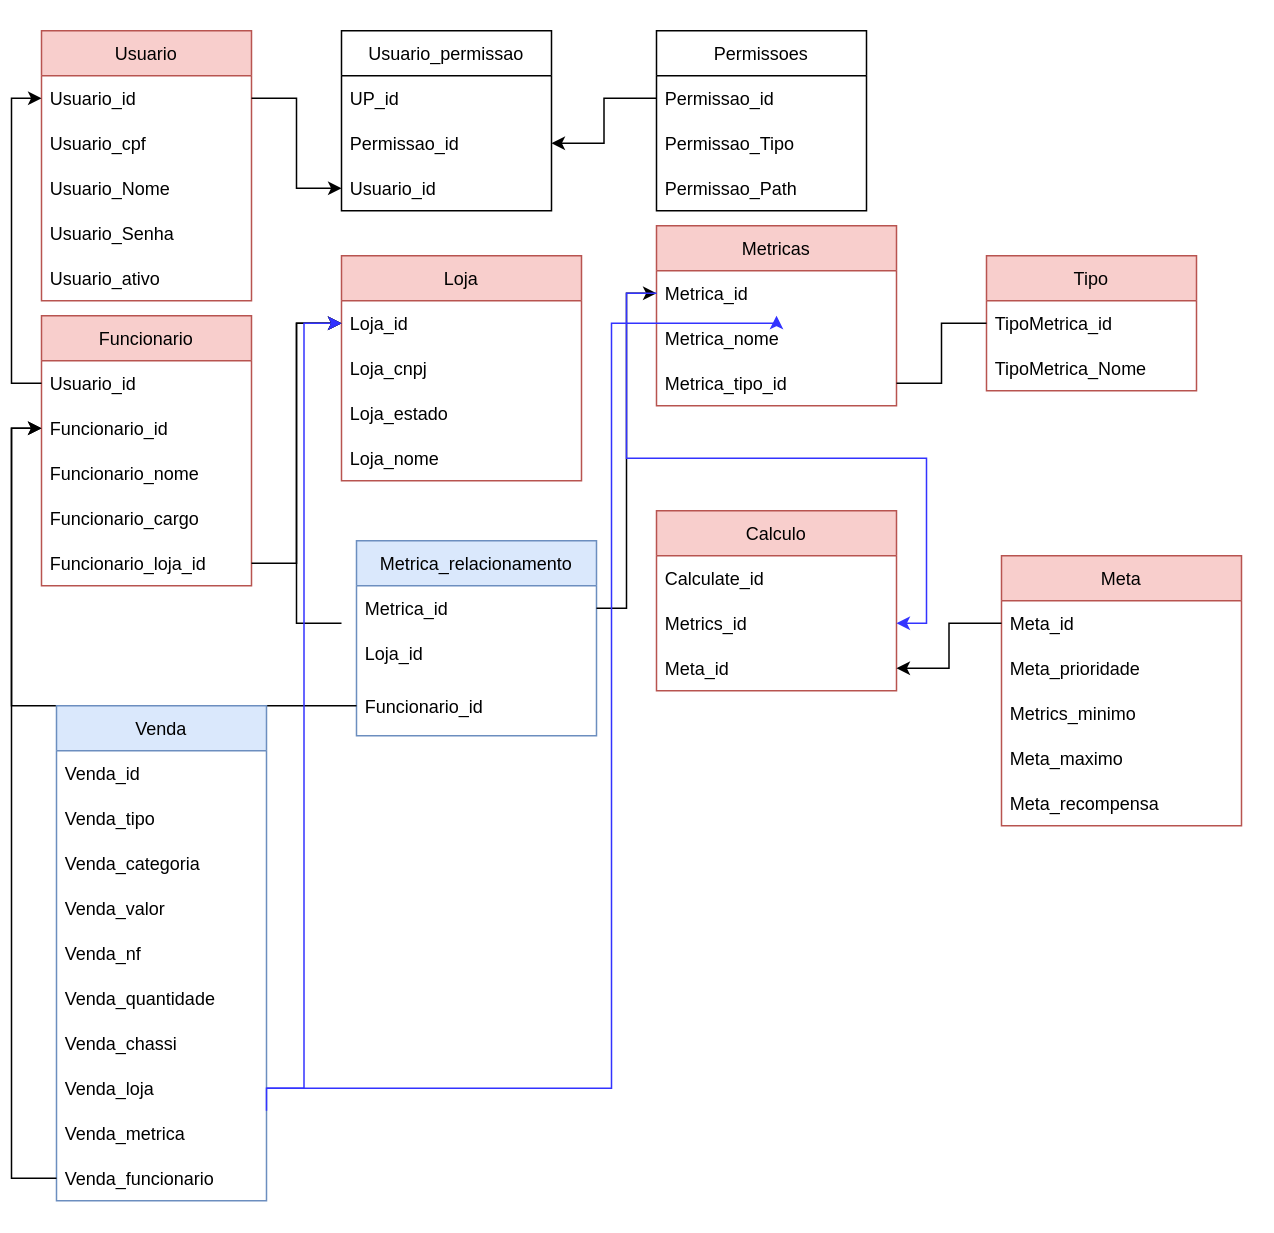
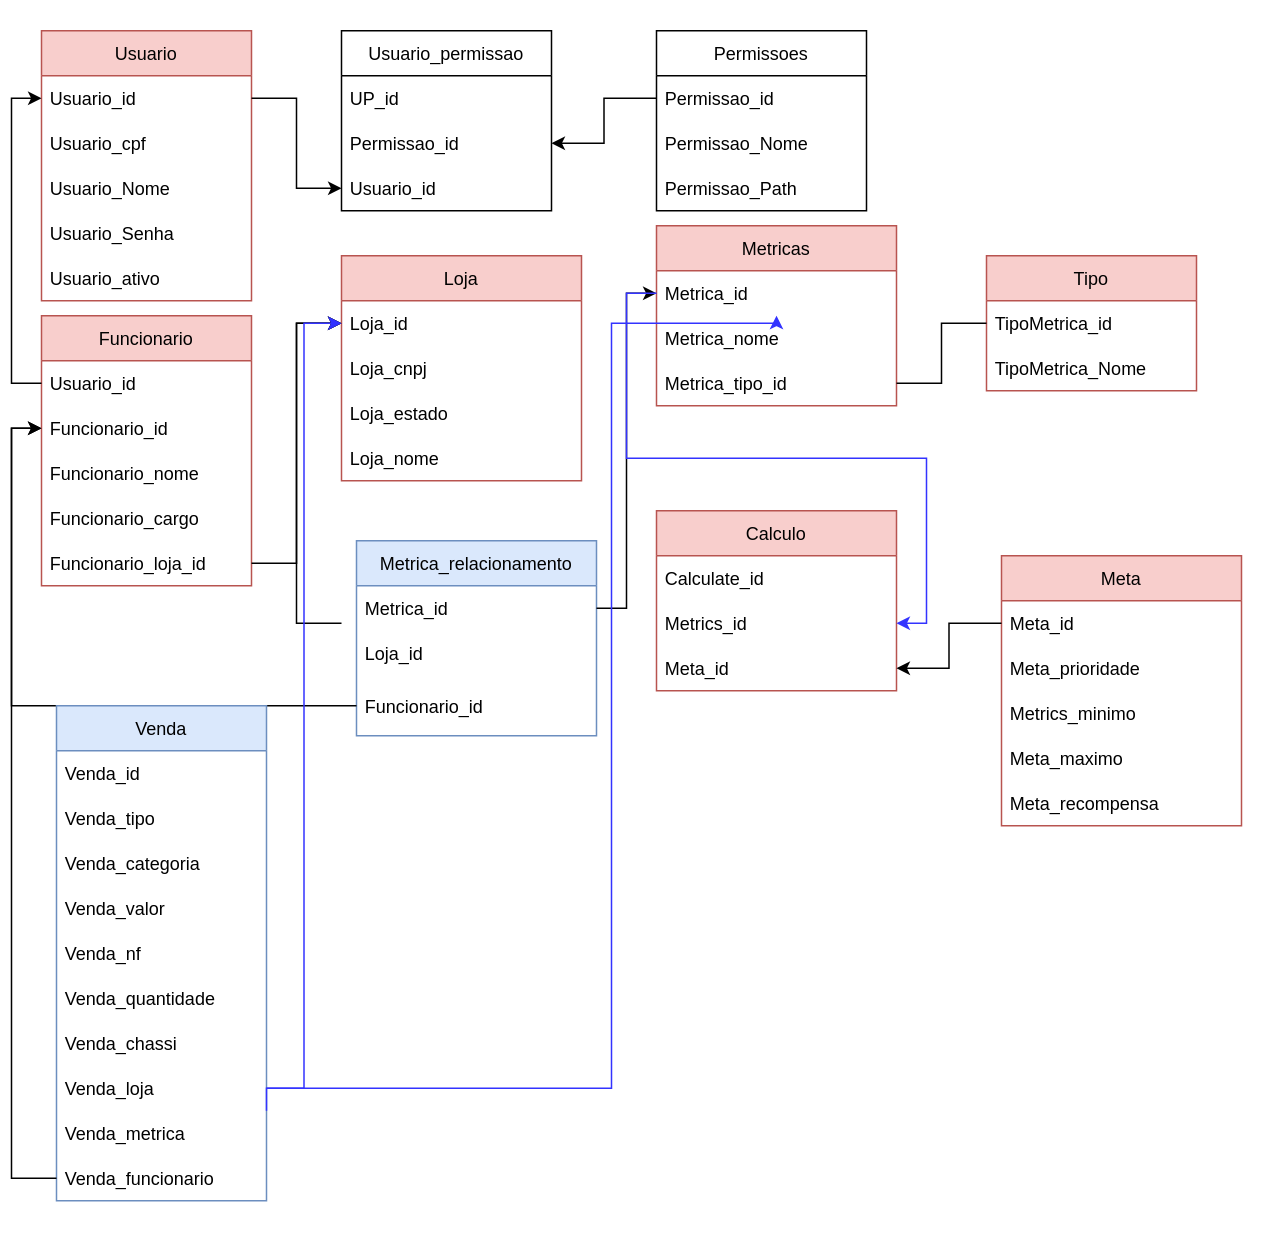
node "Permissao_Tipo": label "Permissao_Tipo" -> "Permissao_Nome"
